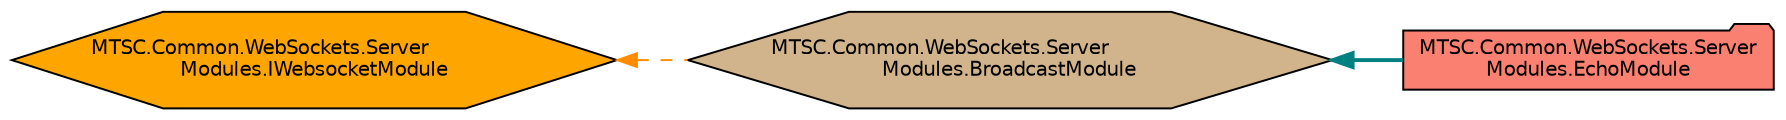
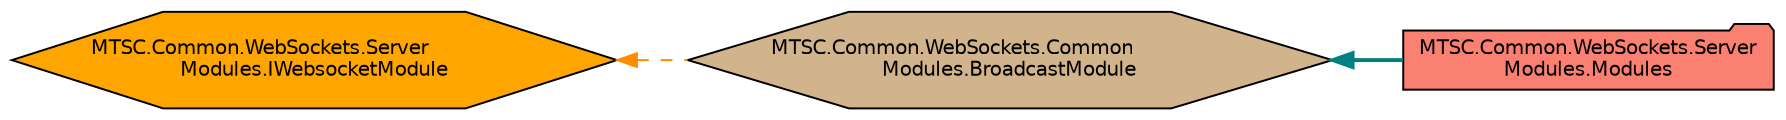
node "MTSC.Common.WebSockets.Server Modules.BroadcastModule": label "MTSC.Common.WebSockets.Server Modules.BroadcastModule" -> "MTSC.Common.WebSockets.Common Modules.BroadcastModule"
node "MTSC.Common.WebSockets.Server Modules.EchoModule": label "MTSC.Common.WebSockets.Server Modules.EchoModule" -> "MTSC.Common.WebSockets.Server Modules.Modules"
